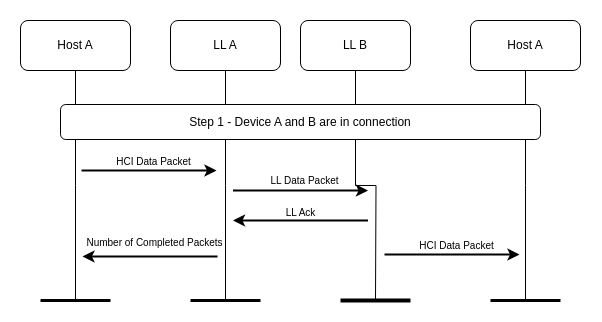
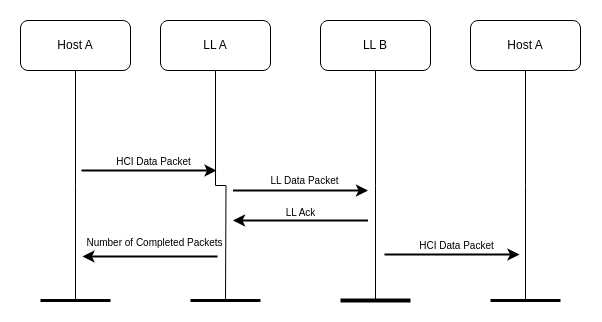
node "LL A": moved (226, 46) -> (216, 46)
node "LL B": moved (356, 46) -> (376, 46)
node "Step 1 - Device A and B are in connection": removed
